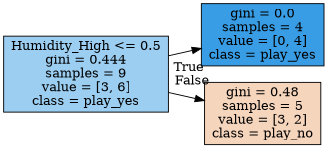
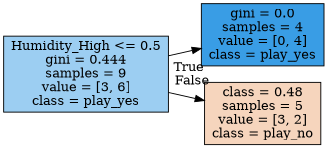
node "gini = 0.48 samples = 5 value = [3, 2] class = play_no": label "gini = 0.48 samples = 5 value = [3, 2] class = play_no" -> "class = 0.48 samples = 5 value = [3, 2] class = play_no"
